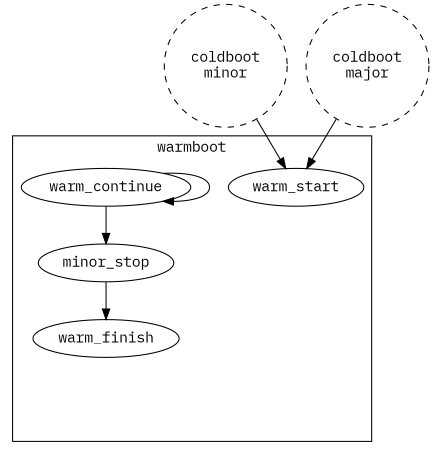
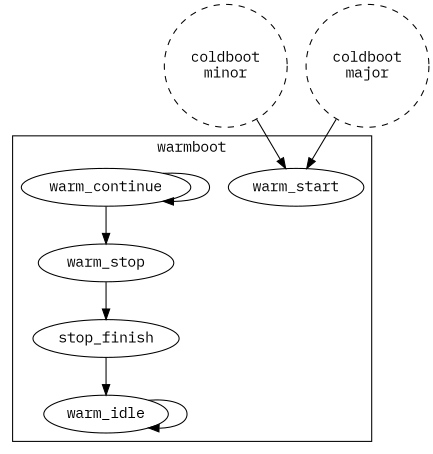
node "minor_stop": label "minor_stop" -> "warm_stop"
node "warm_finish": label "warm_finish" -> "stop_finish"
node "warm_idle": added
